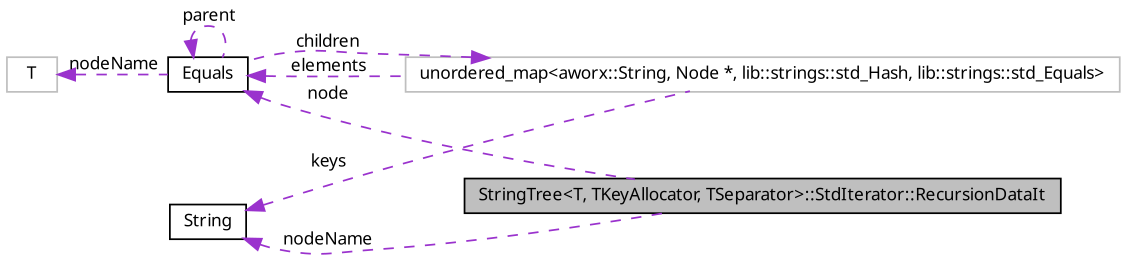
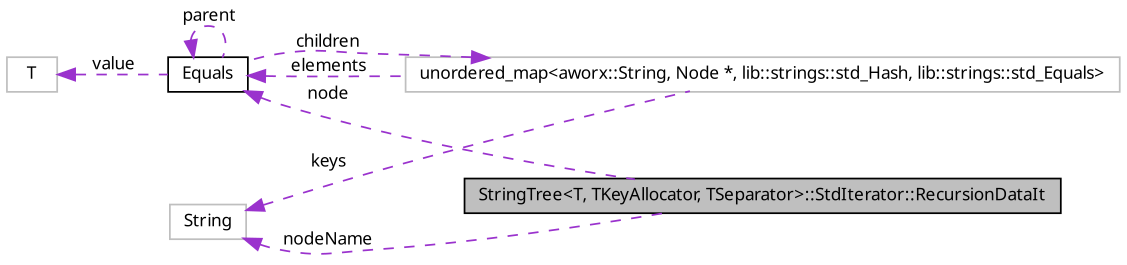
edge "Equals" -> "T": label " nodeName" -> " value"
node "String": color black -> grey75
